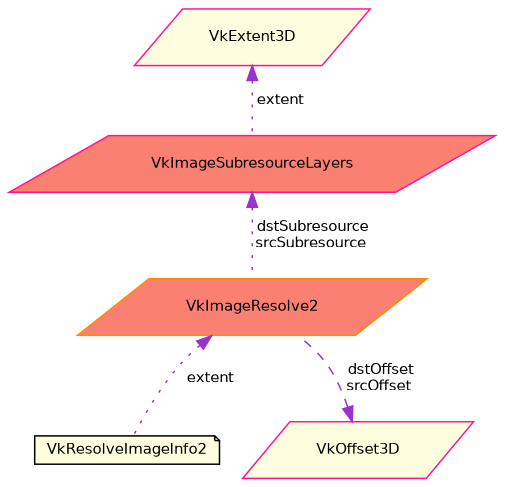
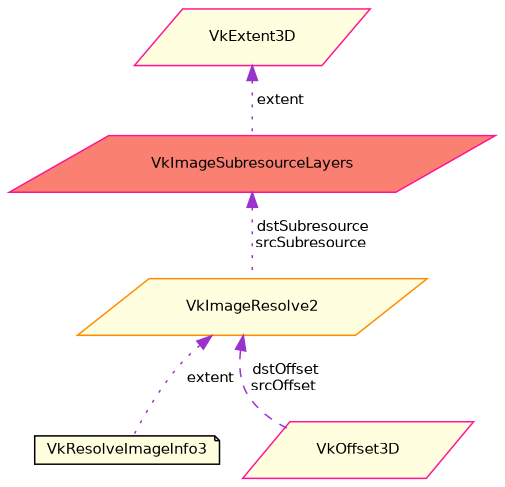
node "VkImageResolve2": fillcolor salmon -> lightyellow
edge "VkImageResolve2" -> "VkOffset3D": reversed
node "VkResolveImageInfo2": label "VkResolveImageInfo2" -> "VkResolveImageInfo3"
